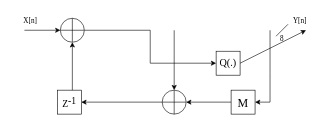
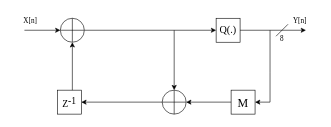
node "Q(.)": moved (228, 63) -> (228, 30)
